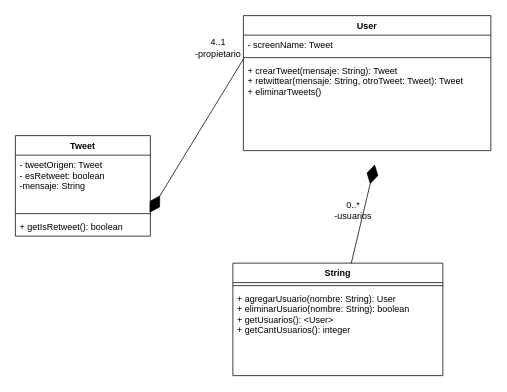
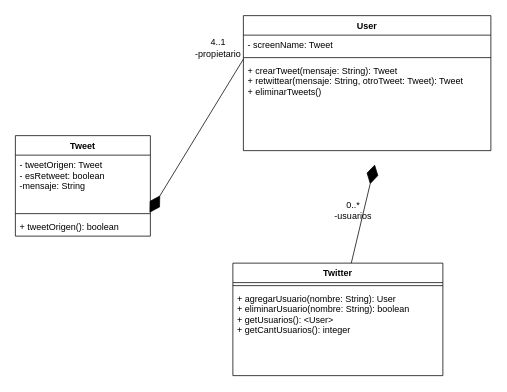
node "+ getIsRetweet(): boolean": label "+ getIsRetweet(): boolean" -> "+ tweetOrigen(): boolean"
node "String": label "String" -> "Twitter"
